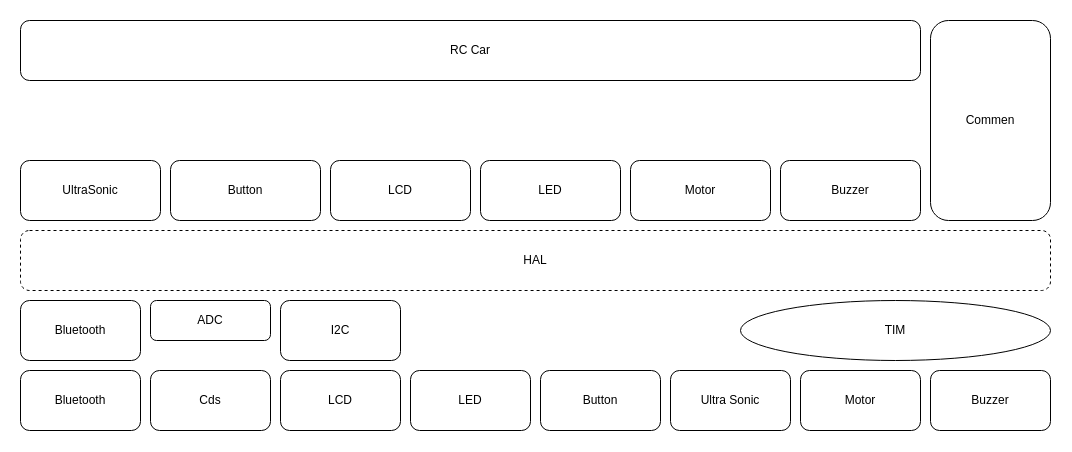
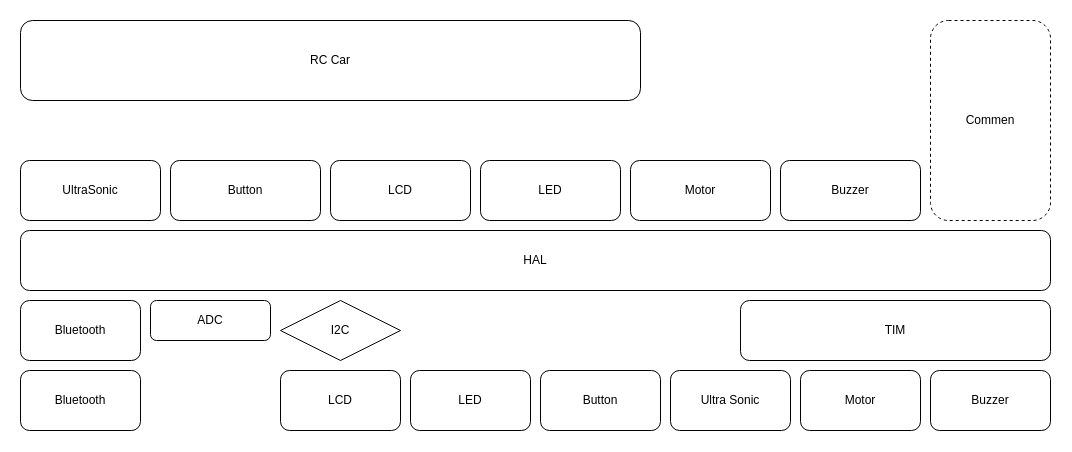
node "RC Car": size 900x60 -> 620x80
node "Commen": style solid -> dashed
node "HAL": style dashed -> solid
node "I2C": shape rounded rectangle -> diamond
node "TIM": shape ellipse -> rounded rectangle
node "Cds": removed
